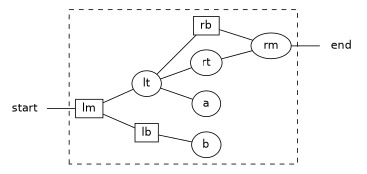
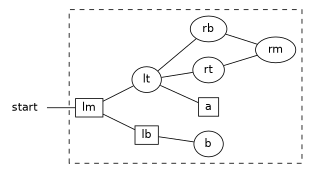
node "rb": shape box -> ellipse
node "end": removed
node "a": shape ellipse -> box
